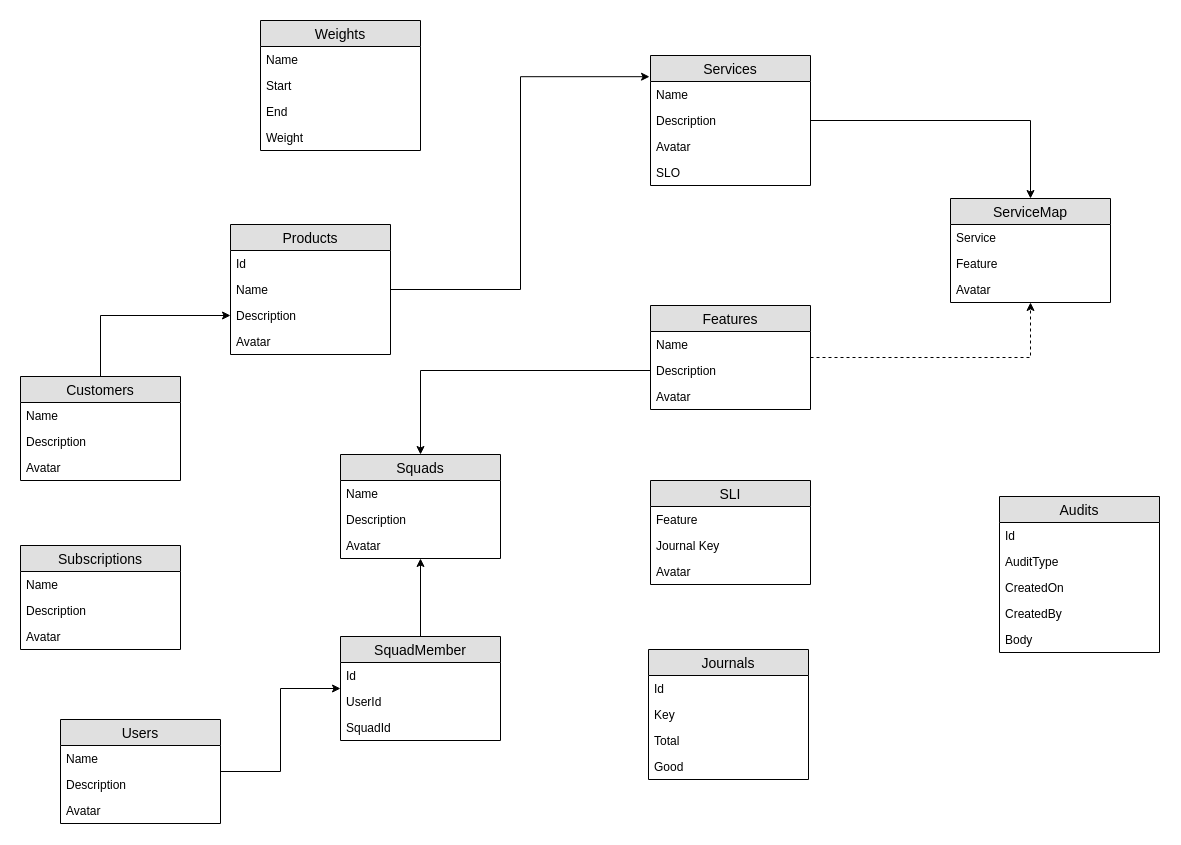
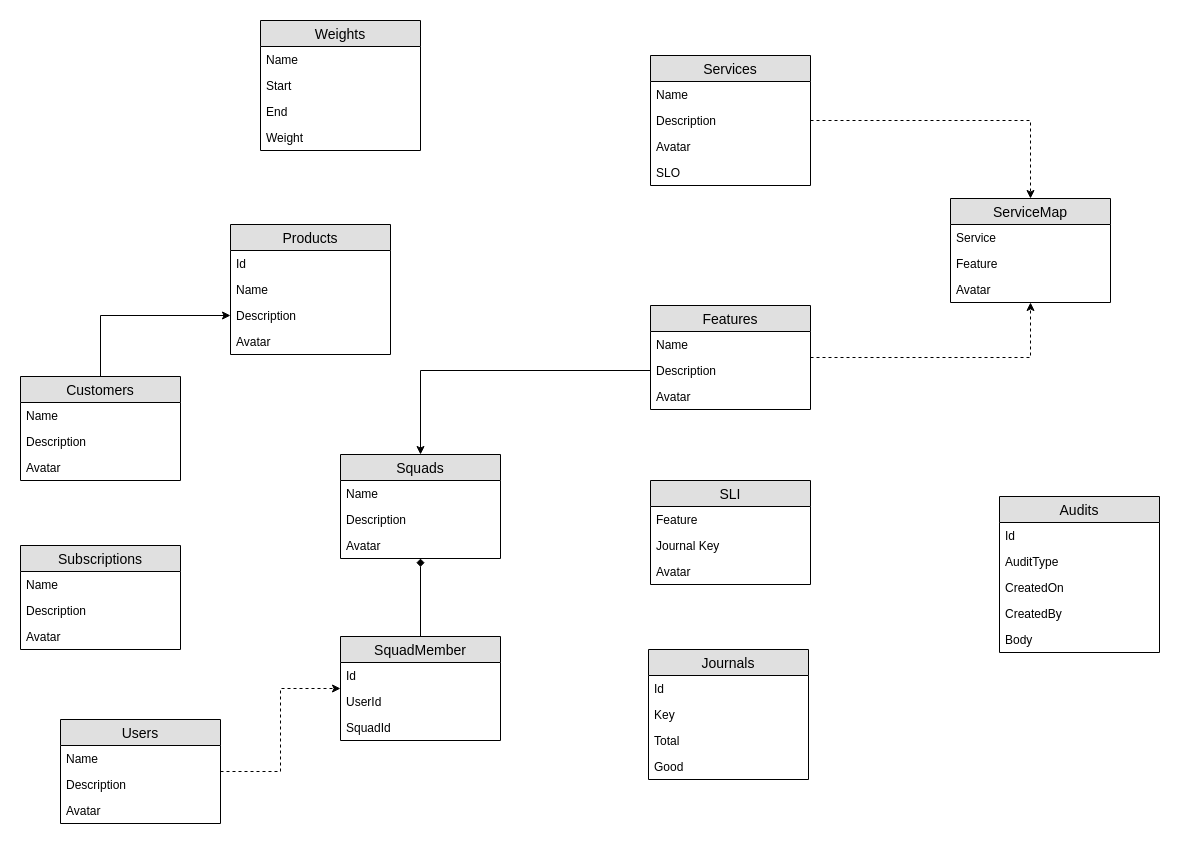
edge "Services" -> "ServiceMap": style solid -> dashed
edge "Products" -> "Services": removed
edge "SquadMember" -> "Squads": arrowhead classic -> diamond
edge "Users" -> "SquadMember": style solid -> dashed
